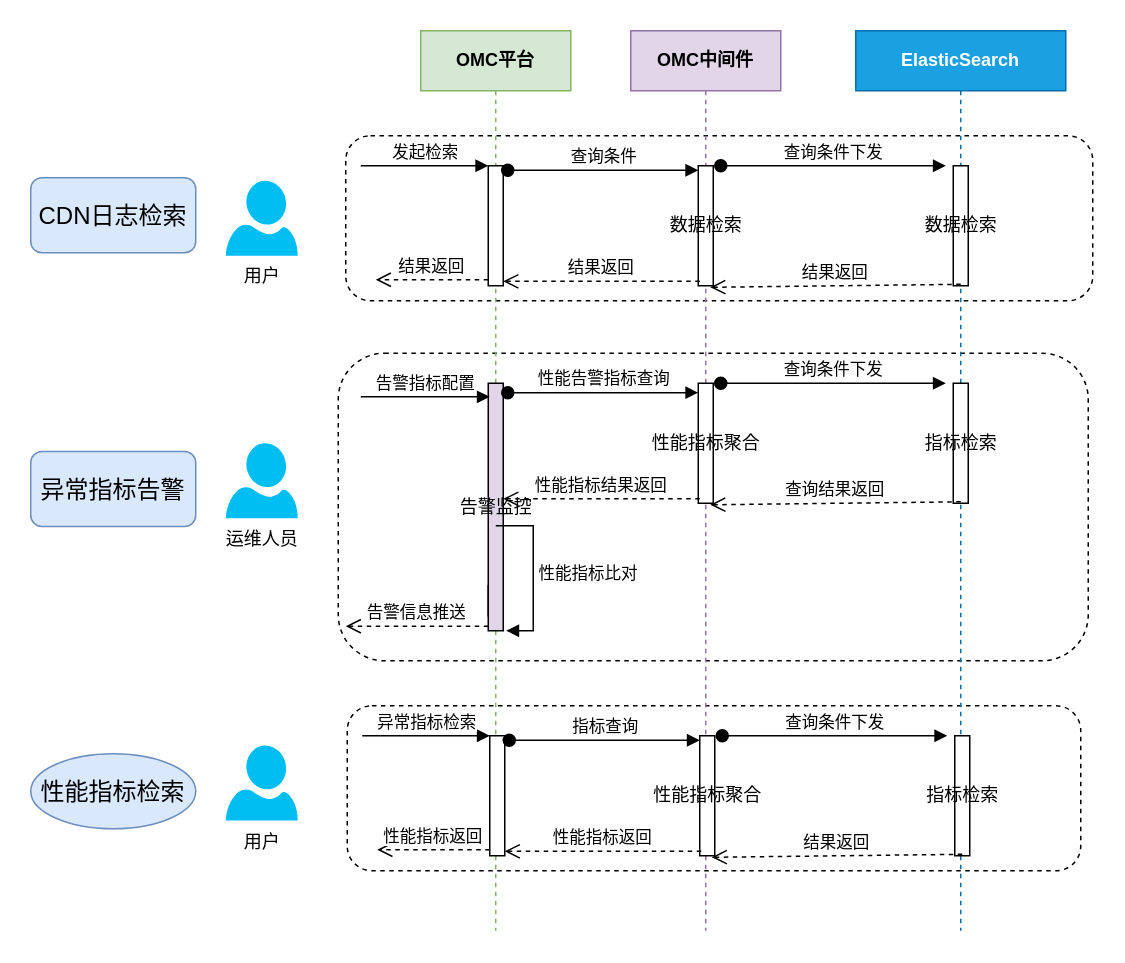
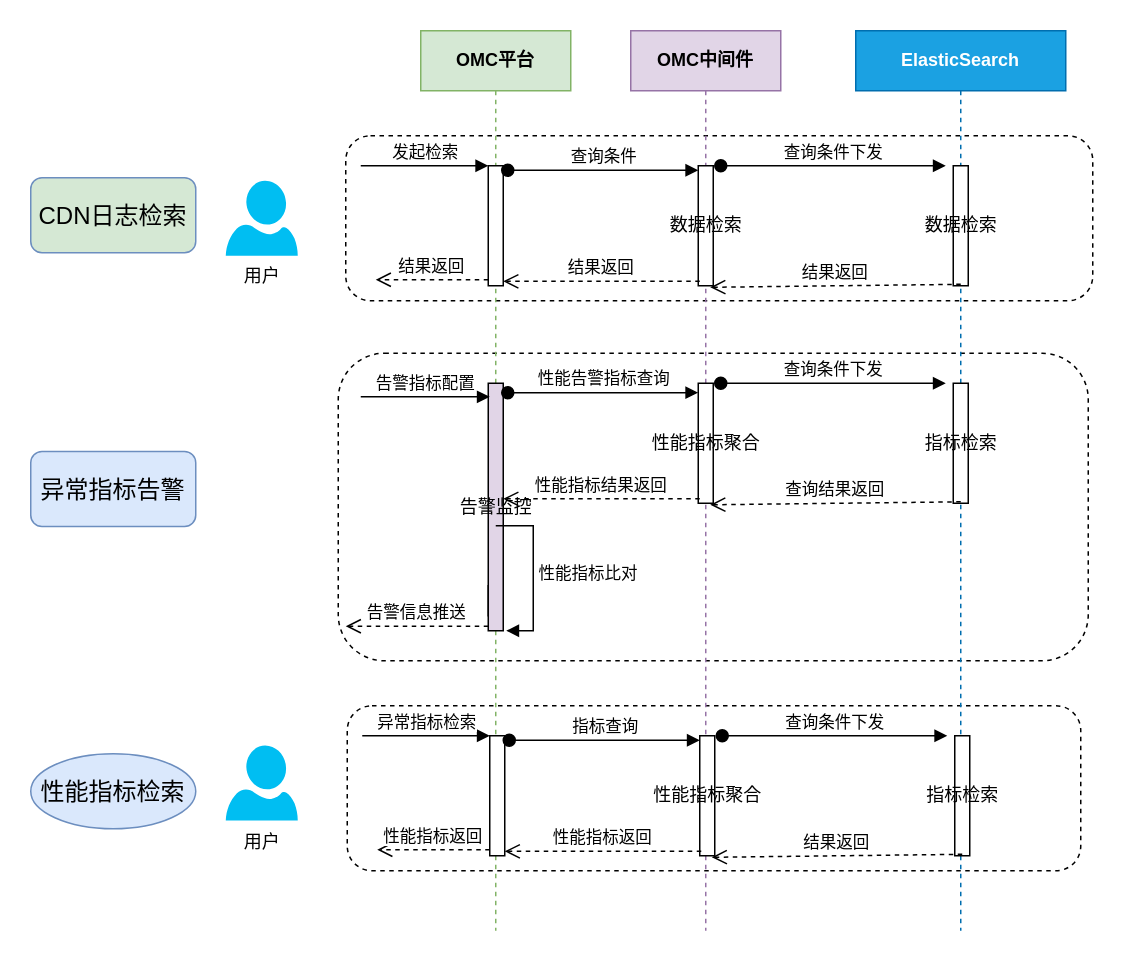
node "CDN日志检索": fillcolor #dae8fc -> #d5e8d4
node "运维人员": removed
